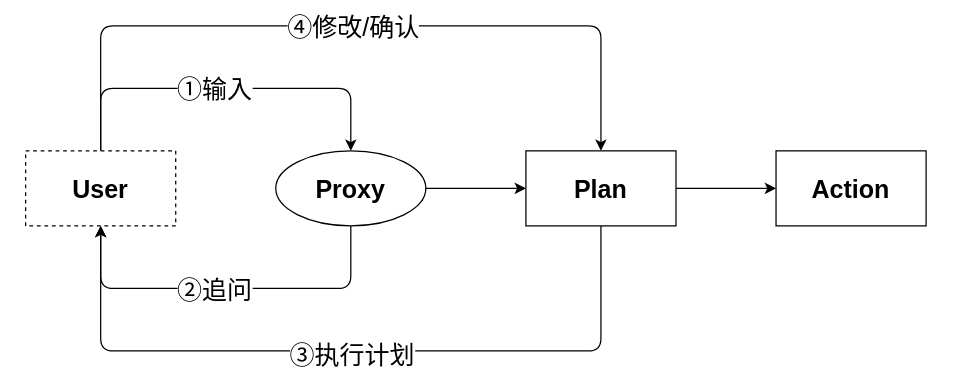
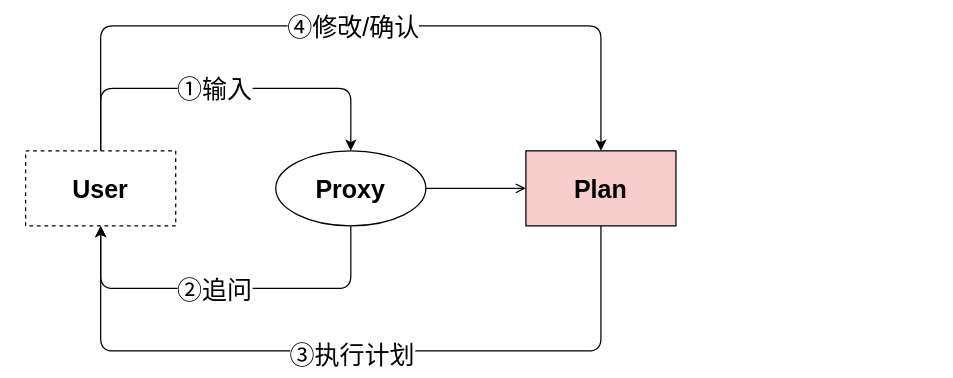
edge "Proxy" -> "Plan": arrowhead classic -> open
node "Plan": fillcolor #ffffff -> #f8cecc
edge "Plan" -> "Action": removed
node "Action": removed
